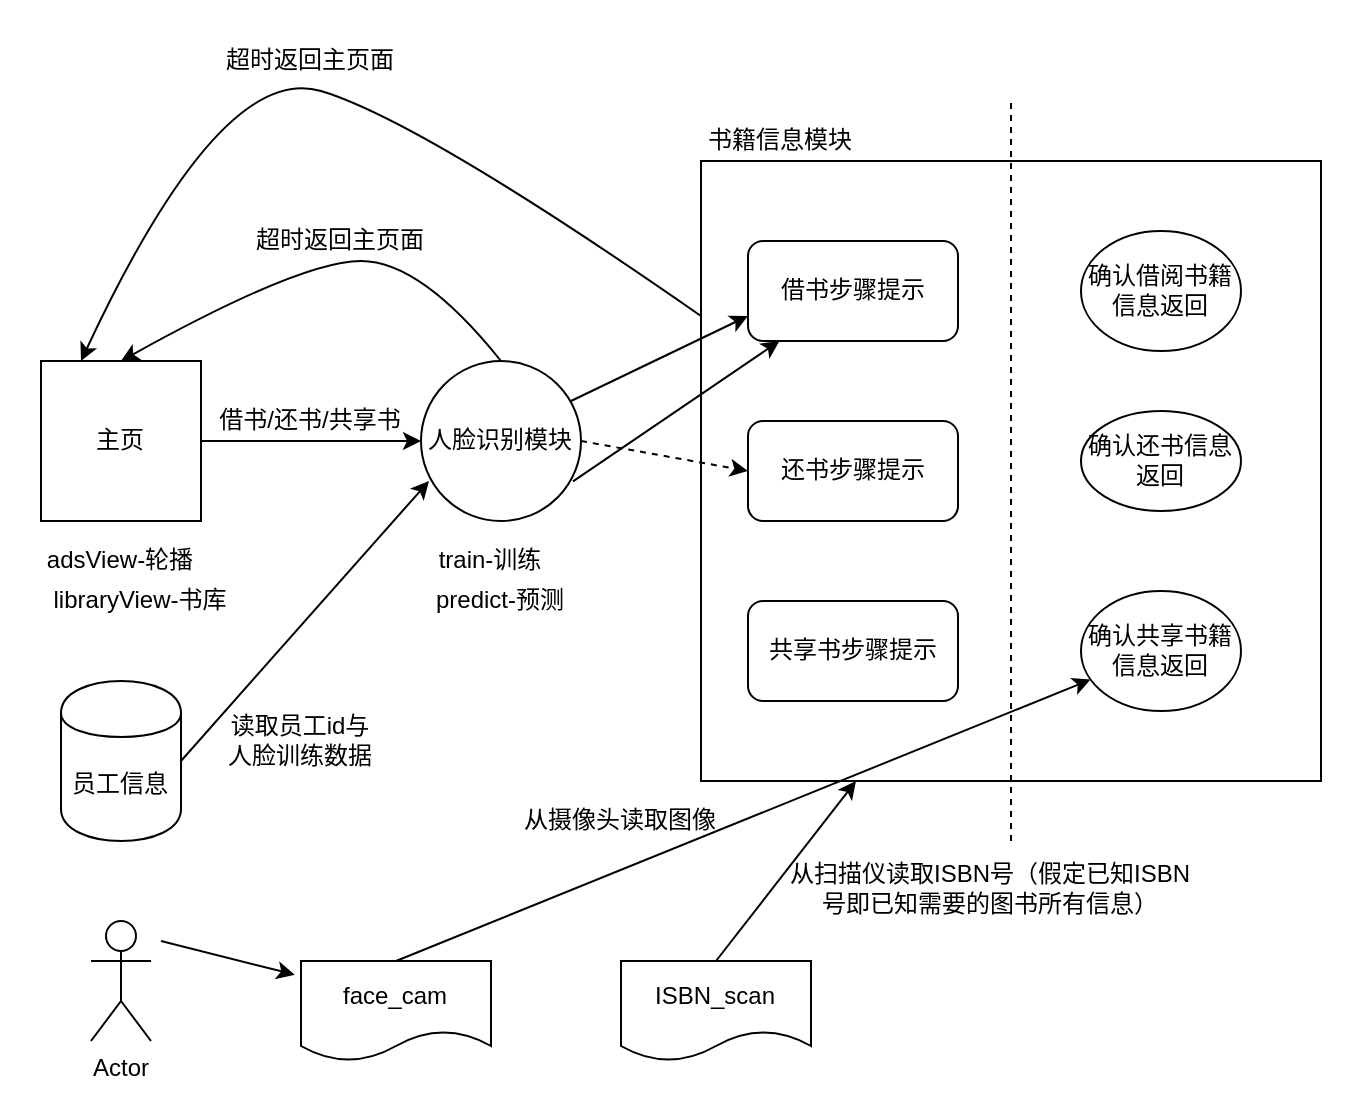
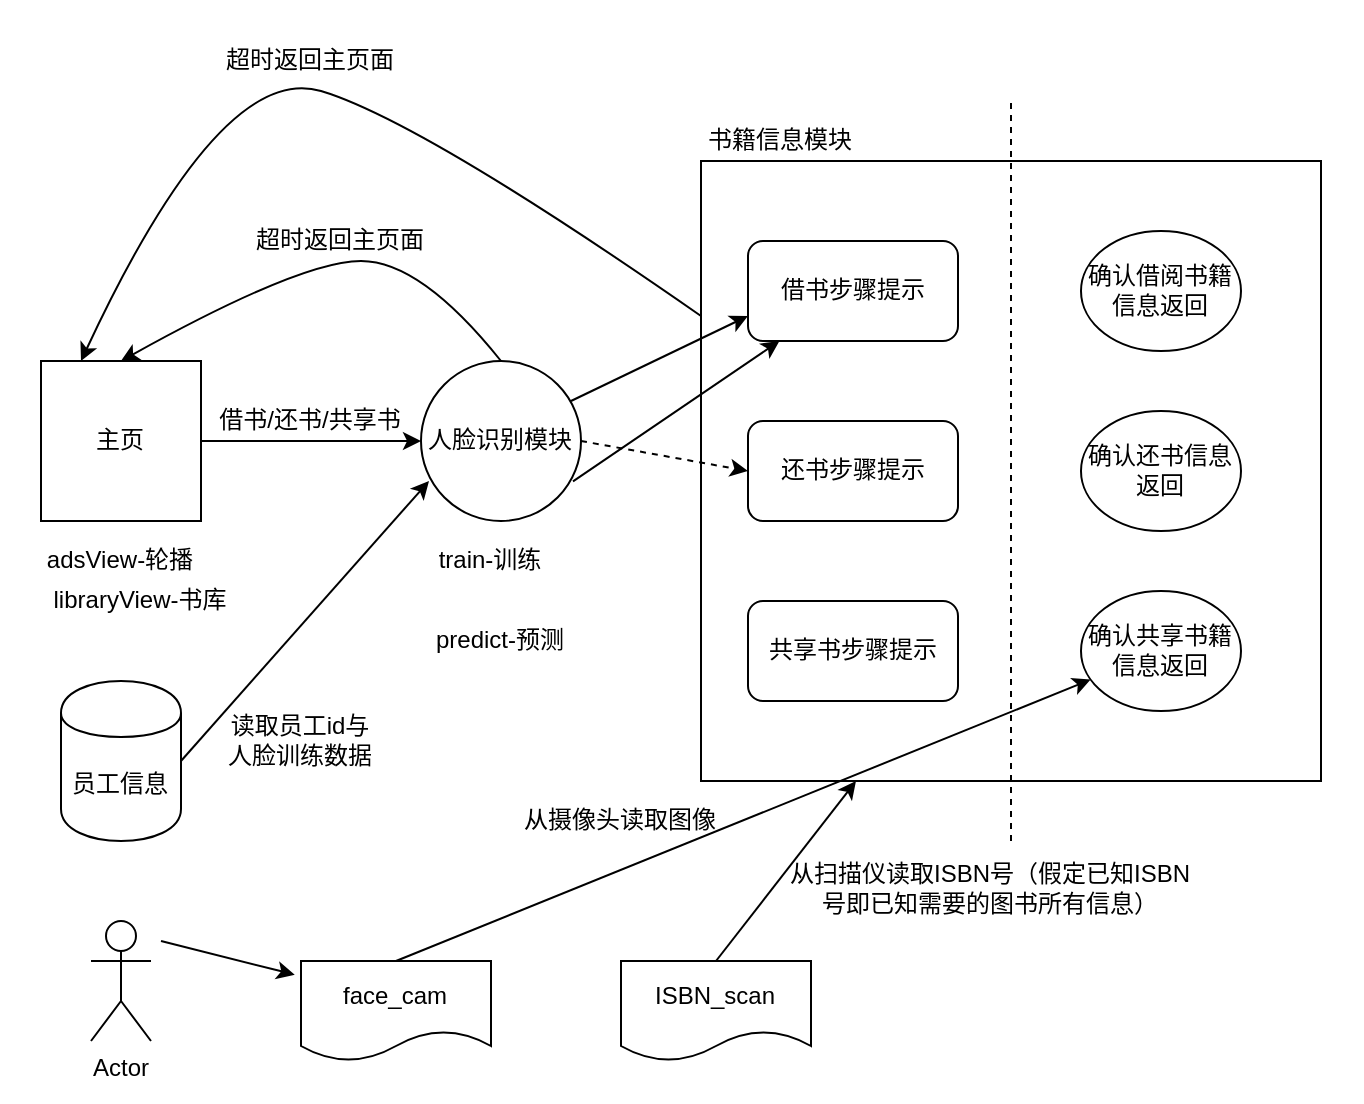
node "确认还书信息返回": size 160x100 -> 160x120
node "predict-预测": moved (501, 601) -> (501, 641)
